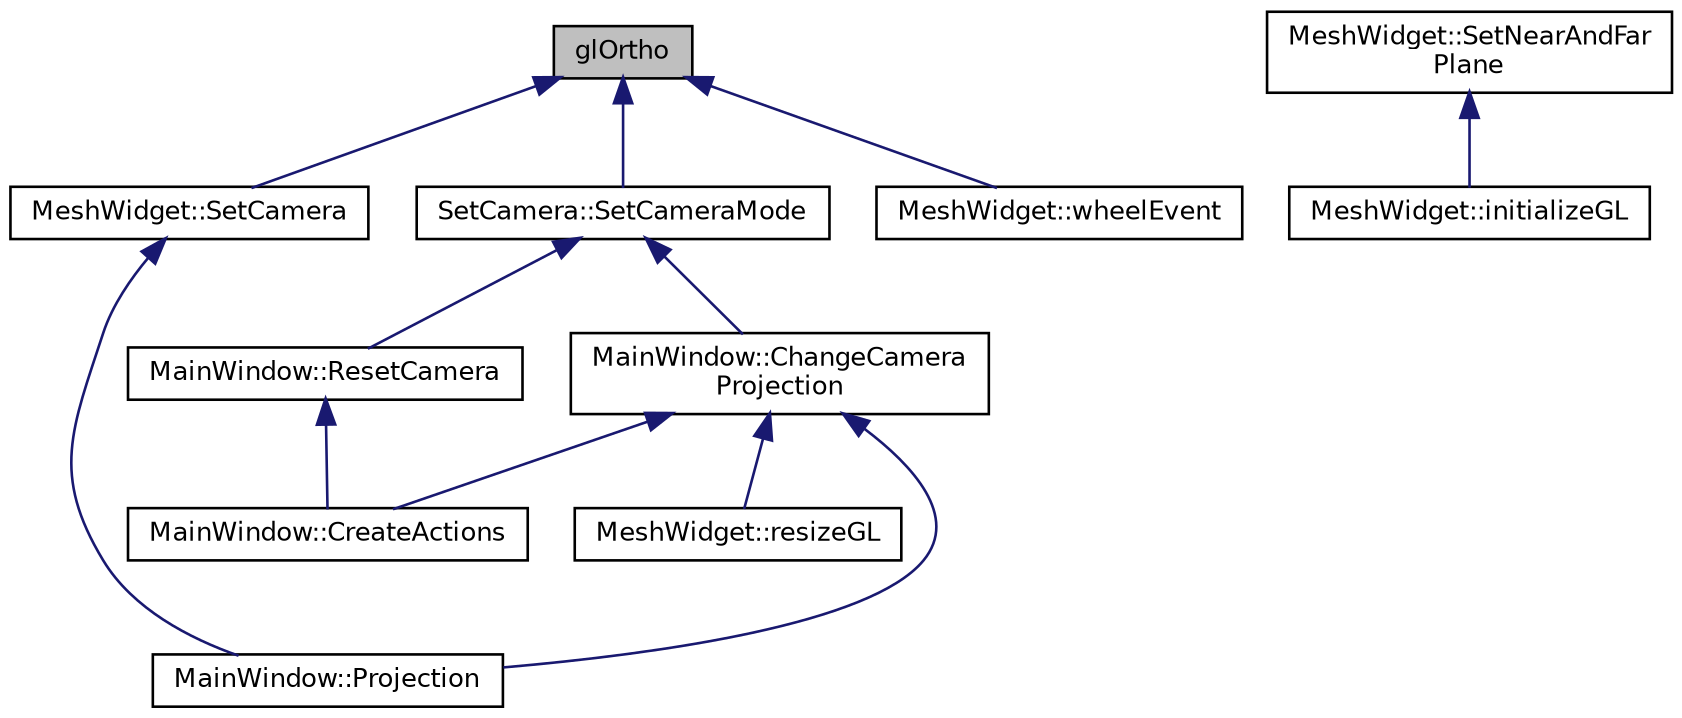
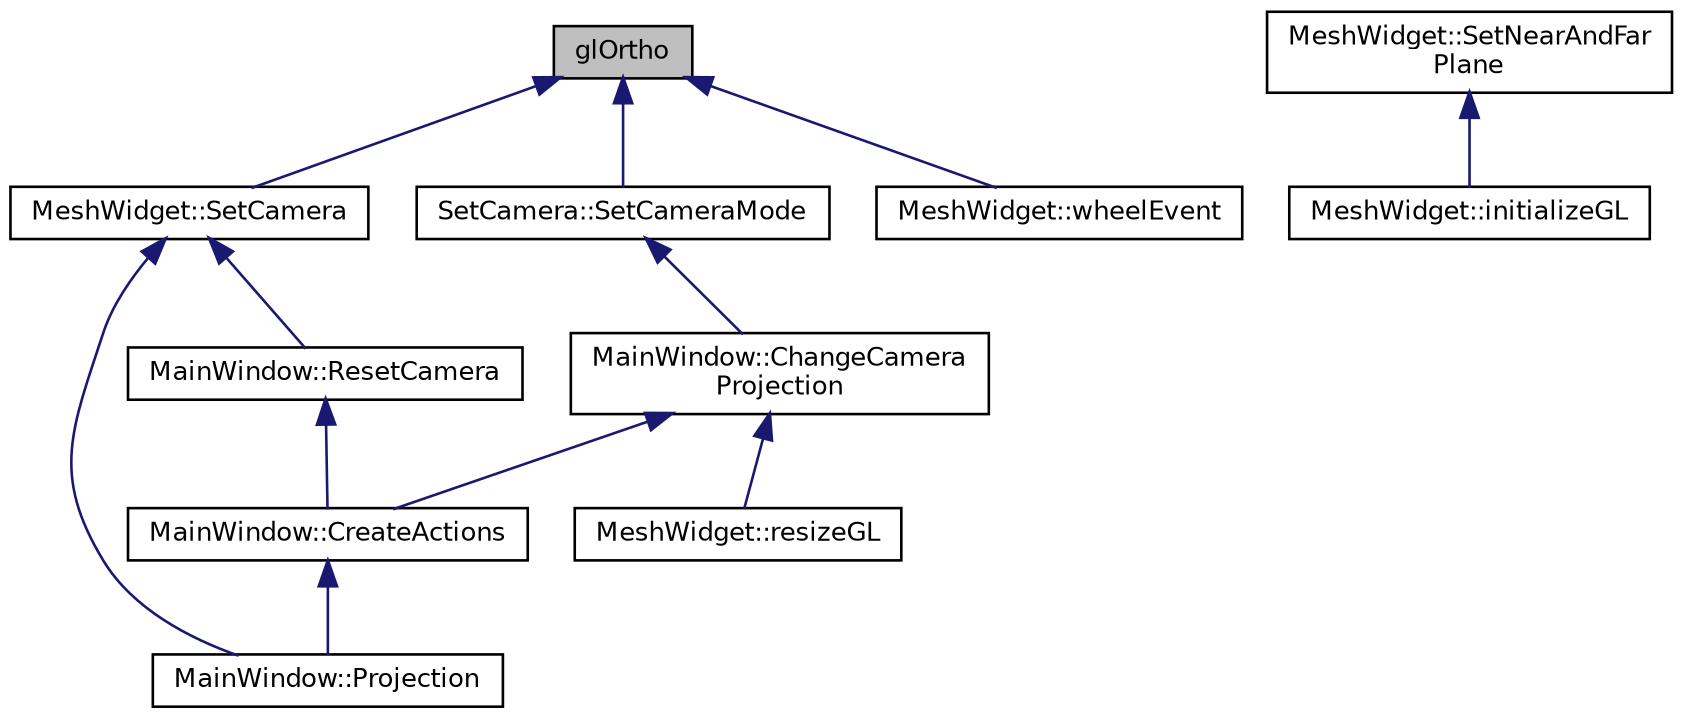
edge "MainWindow::ResetCamera" -> "SetCamera::SetCameraMode": now "MainWindow::ResetCamera" -> "MeshWidget::SetCamera"
edge "MainWindow::Projection" -> "MainWindow::ChangeCamera Projection": now "MainWindow::Projection" -> "MainWindow::CreateActions"
